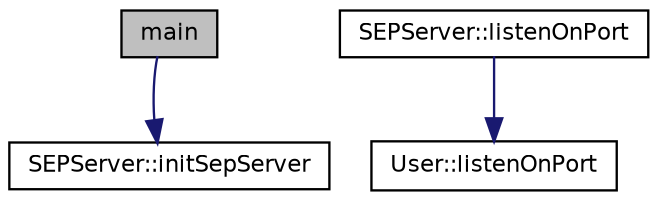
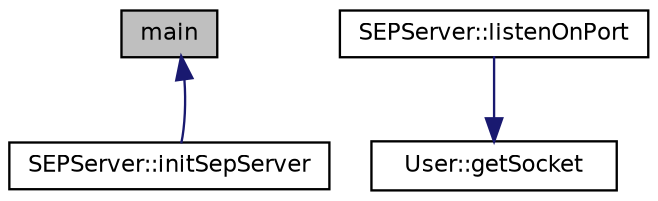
edge "main" -> "SEPServer::initSepServer": reversed
node "User::listenOnPort": label "User::listenOnPort" -> "User::getSocket"
